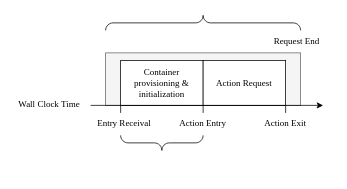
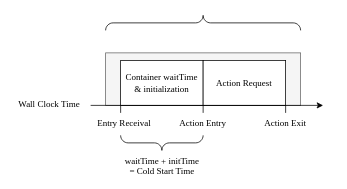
node "Request End": removed
node "Container provisioning & initialization": label "Container provisioning & initialization" -> "Container waitTime & initialization"
node "waitTime + initTime = Cold Start Time": added
